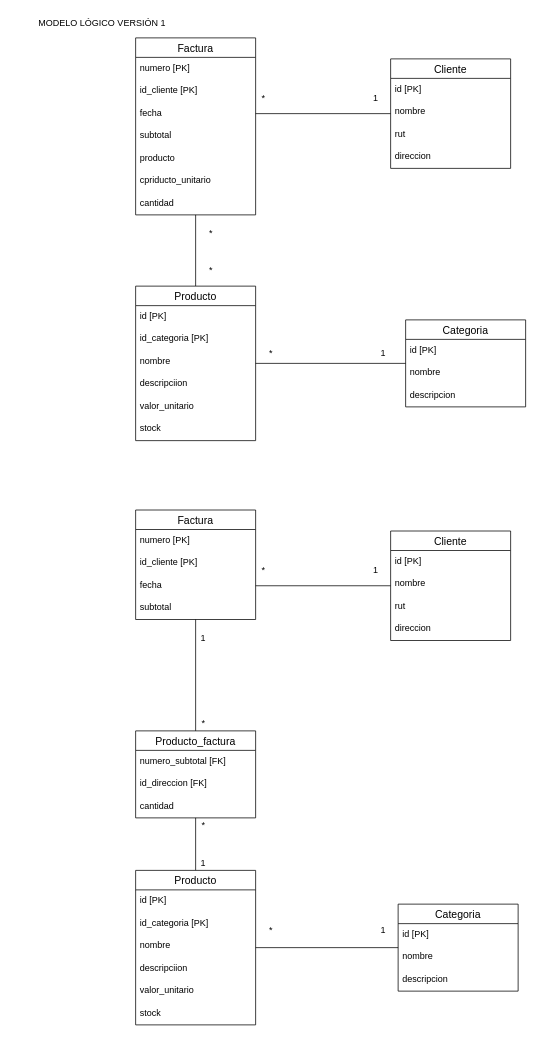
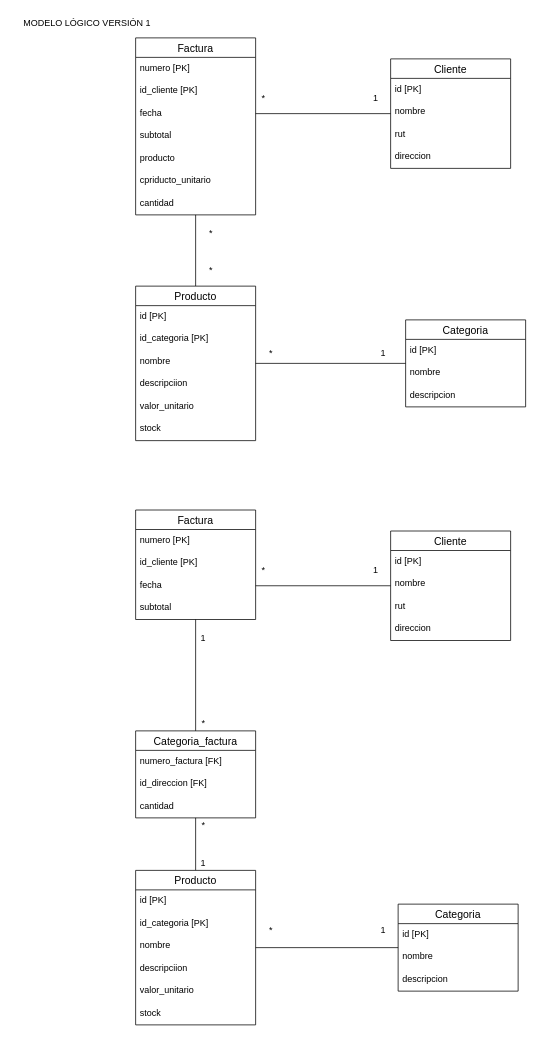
node "MODELO LÓGICO VERSIÓN 1": moved (102, 23) -> (87, 23)
node "Producto_factura": label "Producto_factura" -> "Categoria_factura"
node "numero_subtotal [FK]": label "numero_subtotal [FK]" -> "numero_factura [FK]"
